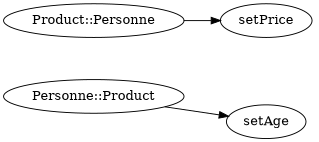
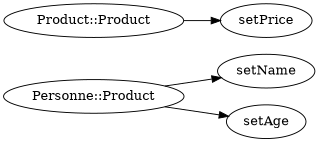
node "Product::Personne": label "Product::Personne" -> "Product::Product"
node "setName": added
